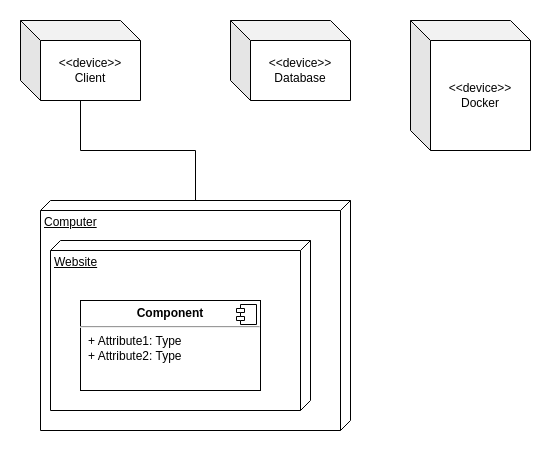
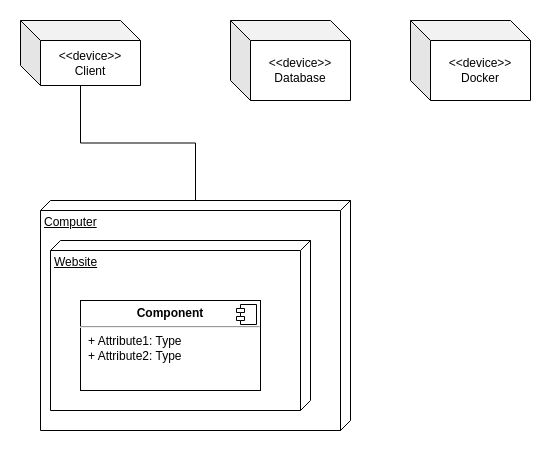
node "<<device>> Client": size 120x80 -> 120x65
node "<<device>> Docker": size 120x130 -> 120x80
